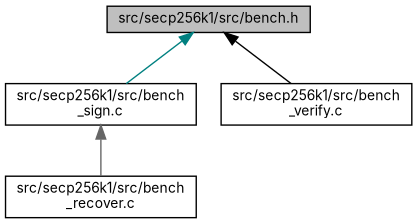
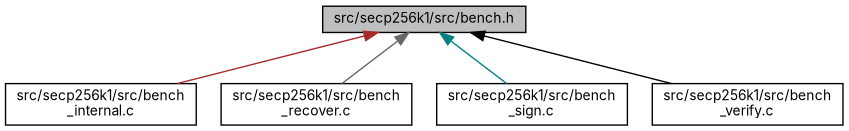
node "src/secp256k1/src/bench _internal.c": added
edge "src/secp256k1/src/bench _recover.c" -> "src/secp256k1/src/bench _sign.c": now "src/secp256k1/src/bench _recover.c" -> "src/secp256k1/src/bench.h"
